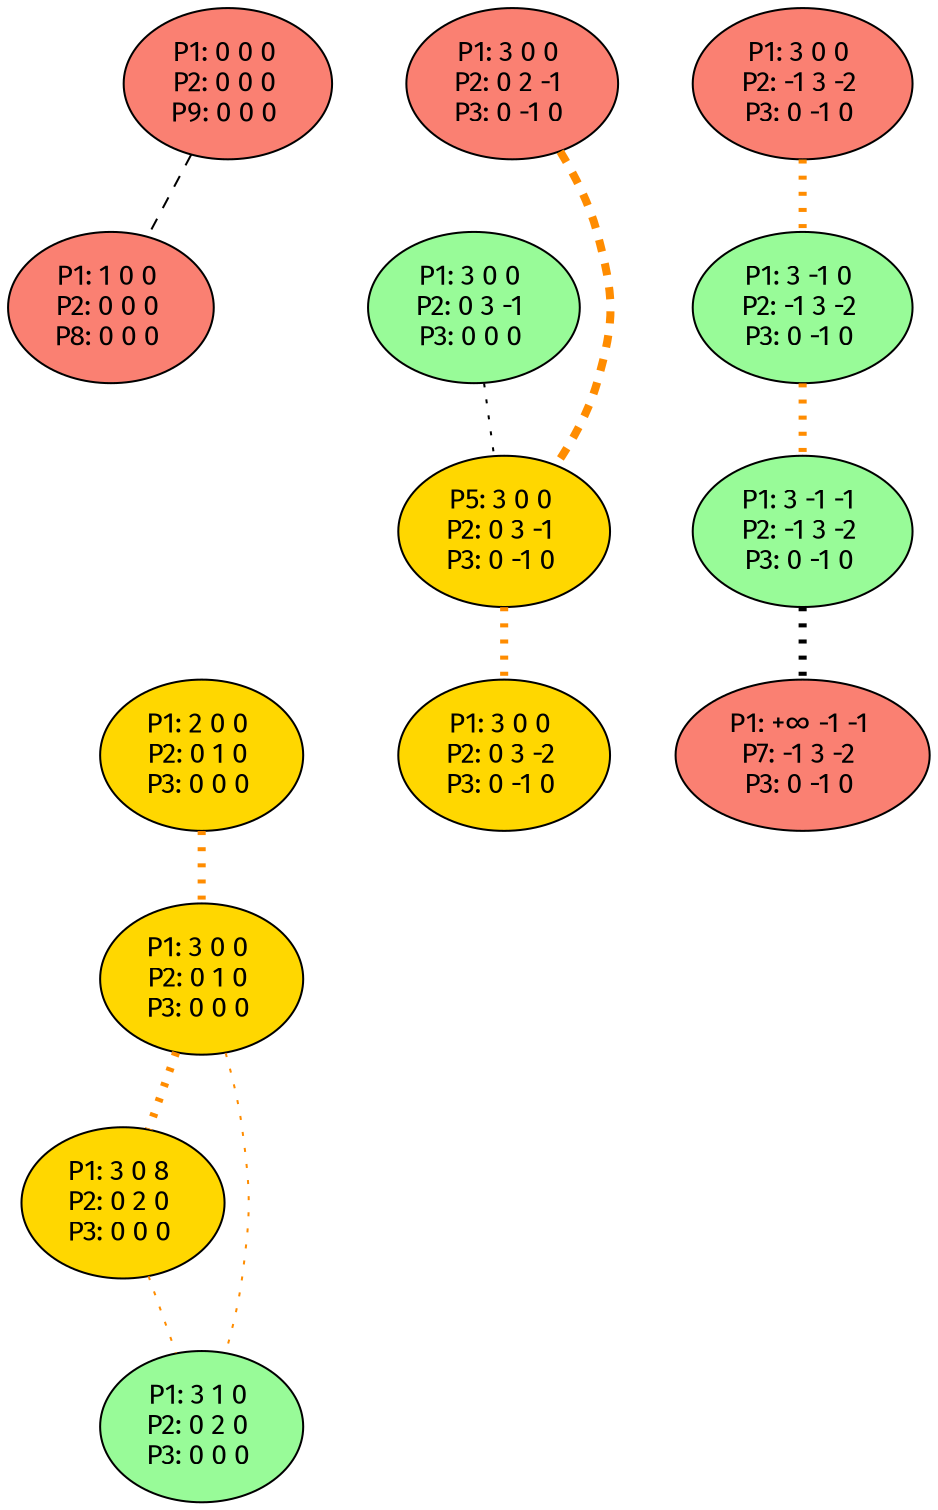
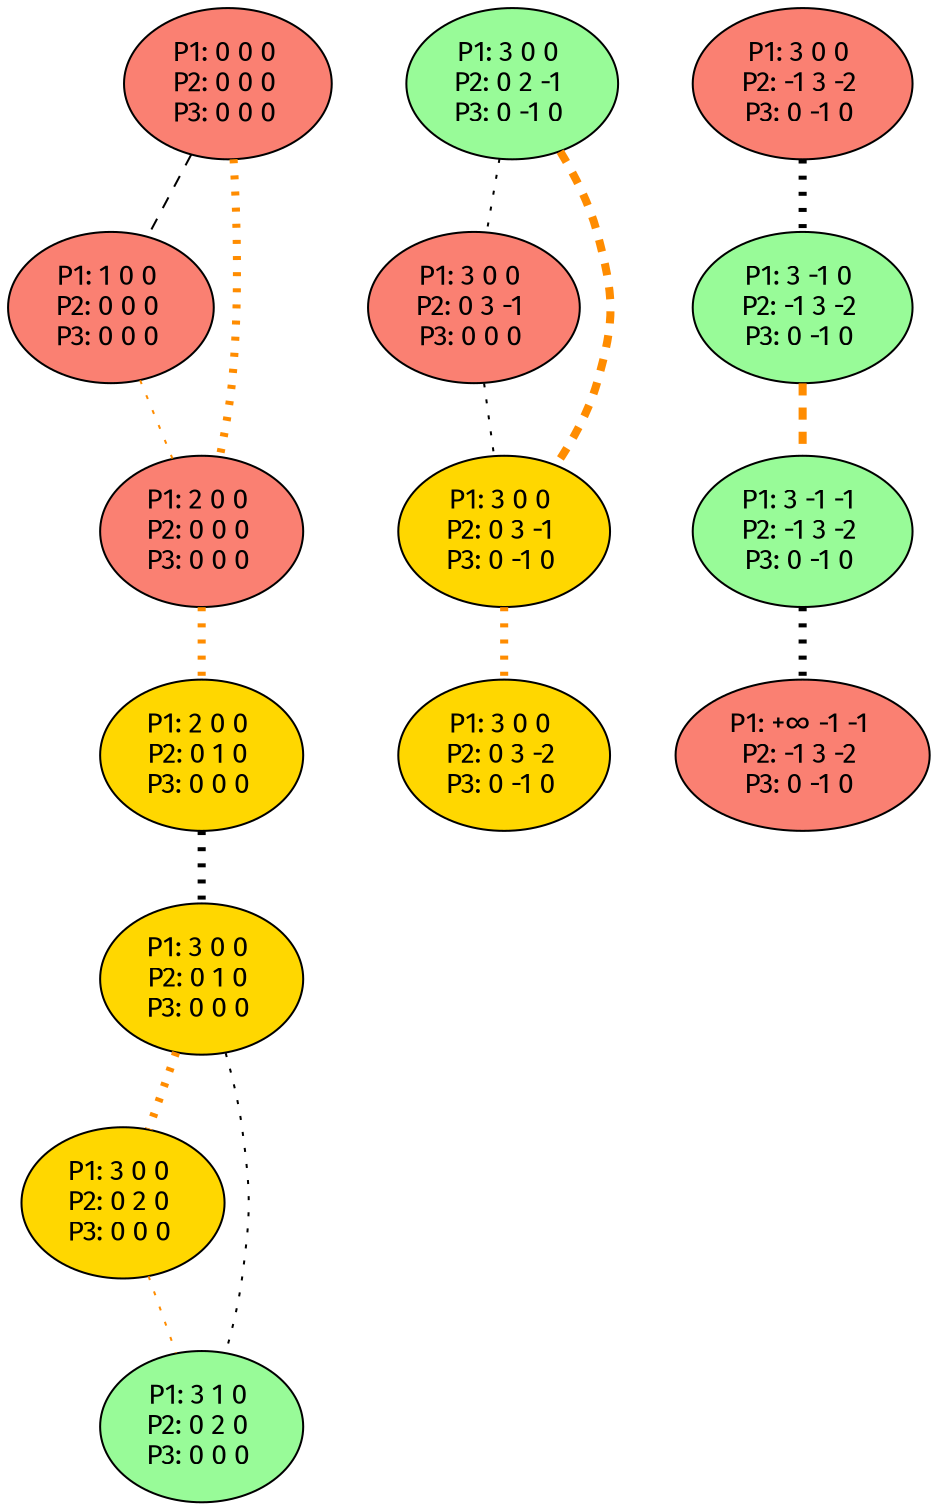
node "P1: 0 0 0 P2: 0 0 0 P9: 0 0 0": label "P1: 0 0 0 P2: 0 0 0 P9: 0 0 0" -> "P1: 0 0 0 P2: 0 0 0 P3: 0 0 0"
node "P1: 3 0 0 P2: 0 2 -1 P3: 0 -1 0": fillcolor salmon -> palegreen
edge "P1: 3 0 0 P2: 0 2 -1 P3: 0 -1 0" -- "P1: 3 0 0 P2: 0 3 -1 P3: 0 0 0": added
edge "P1: 3 0 0 P2: -1 3 -2 P3: 0 -1 0" -- "P1: 3 -1 0 P2: -1 3 -2 P3: 0 -1 0": color darkorange -> black
node "P1: 1 0 0 P2: 0 0 0 P8: 0 0 0": label "P1: 1 0 0 P2: 0 0 0 P8: 0 0 0" -> "P1: 1 0 0 P2: 0 0 0 P3: 0 0 0"
node "P1: 3 0 0 P2: 0 3 -1 P3: 0 0 0": fillcolor palegreen -> salmon
edge "P1: 3 -1 0 P2: -1 3 -2 P3: 0 -1 0" -- "P1: 3 -1 -1 P2: -1 3 -2 P3: 0 -1 0": style dotted -> dashed
node "P1: 2 0 0 P2: 0 0 0 P3: 0 0 0": added
node "P5: 3 0 0 P2: 0 3 -1 P3: 0 -1 0": label "P5: 3 0 0 P2: 0 3 -1 P3: 0 -1 0" -> "P1: 3 0 0 P2: 0 3 -1 P3: 0 -1 0"
node "P1: +∞ -1 -1 P7: -1 3 -2 P3: 0 -1 0": label "P1: +∞ -1 -1 P7: -1 3 -2 P3: 0 -1 0" -> "P1: +∞ -1 -1 P2: -1 3 -2 P3: 0 -1 0"
edge "P1: 2 0 0 P2: 0 1 0 P3: 0 0 0" -- "P1: 3 0 0 P2: 0 1 0 P3: 0 0 0": color darkorange -> black
node "P1: 3 0 8 P2: 0 2 0 P3: 0 0 0": label "P1: 3 0 8 P2: 0 2 0 P3: 0 0 0" -> "P1: 3 0 0 P2: 0 2 0 P3: 0 0 0"
edge "P1: 3 0 0 P2: 0 1 0 P3: 0 0 0" -- "P1: 3 1 0 P2: 0 2 0 P3: 0 0 0": color darkorange -> black
